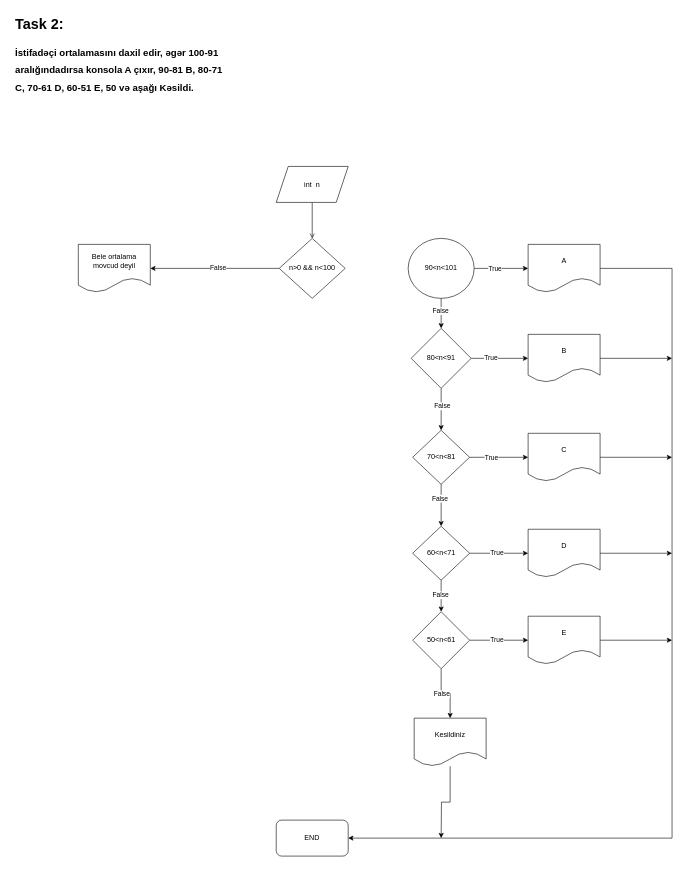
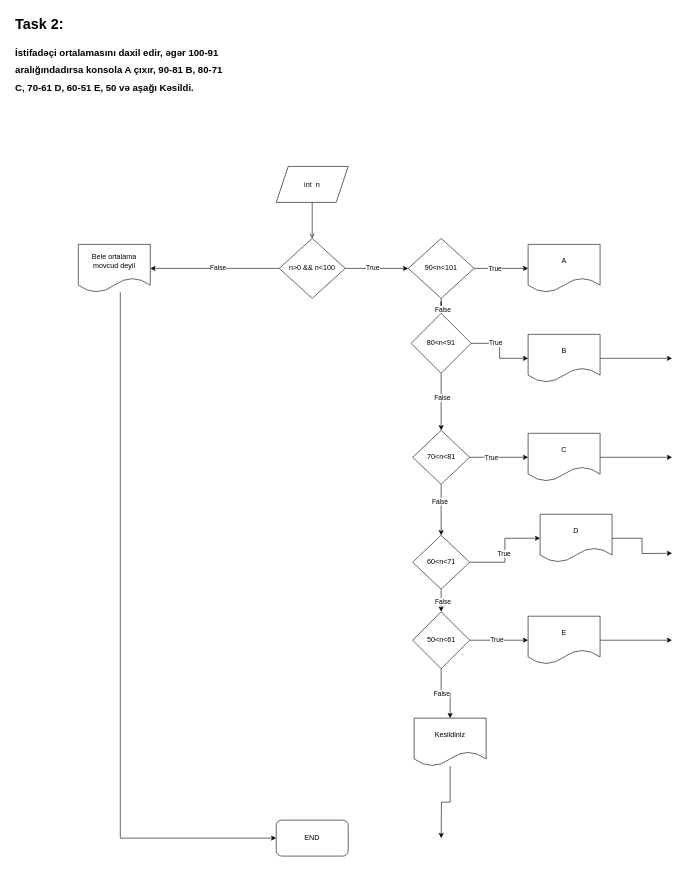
edge "n>0 && n<100" -> "90<n<101": added, label "True"
node "90<n<101": shape ellipse -> diamond
edge "A" -> "END": removed
node "80<n<91": moved (441, 359) -> (441, 344)
node "60<n<71": moved (441, 554) -> (441, 563)
node "D": moved (564, 554) -> (576, 539)
edge "Bele ortalama movcud deyil" -> "END": added
